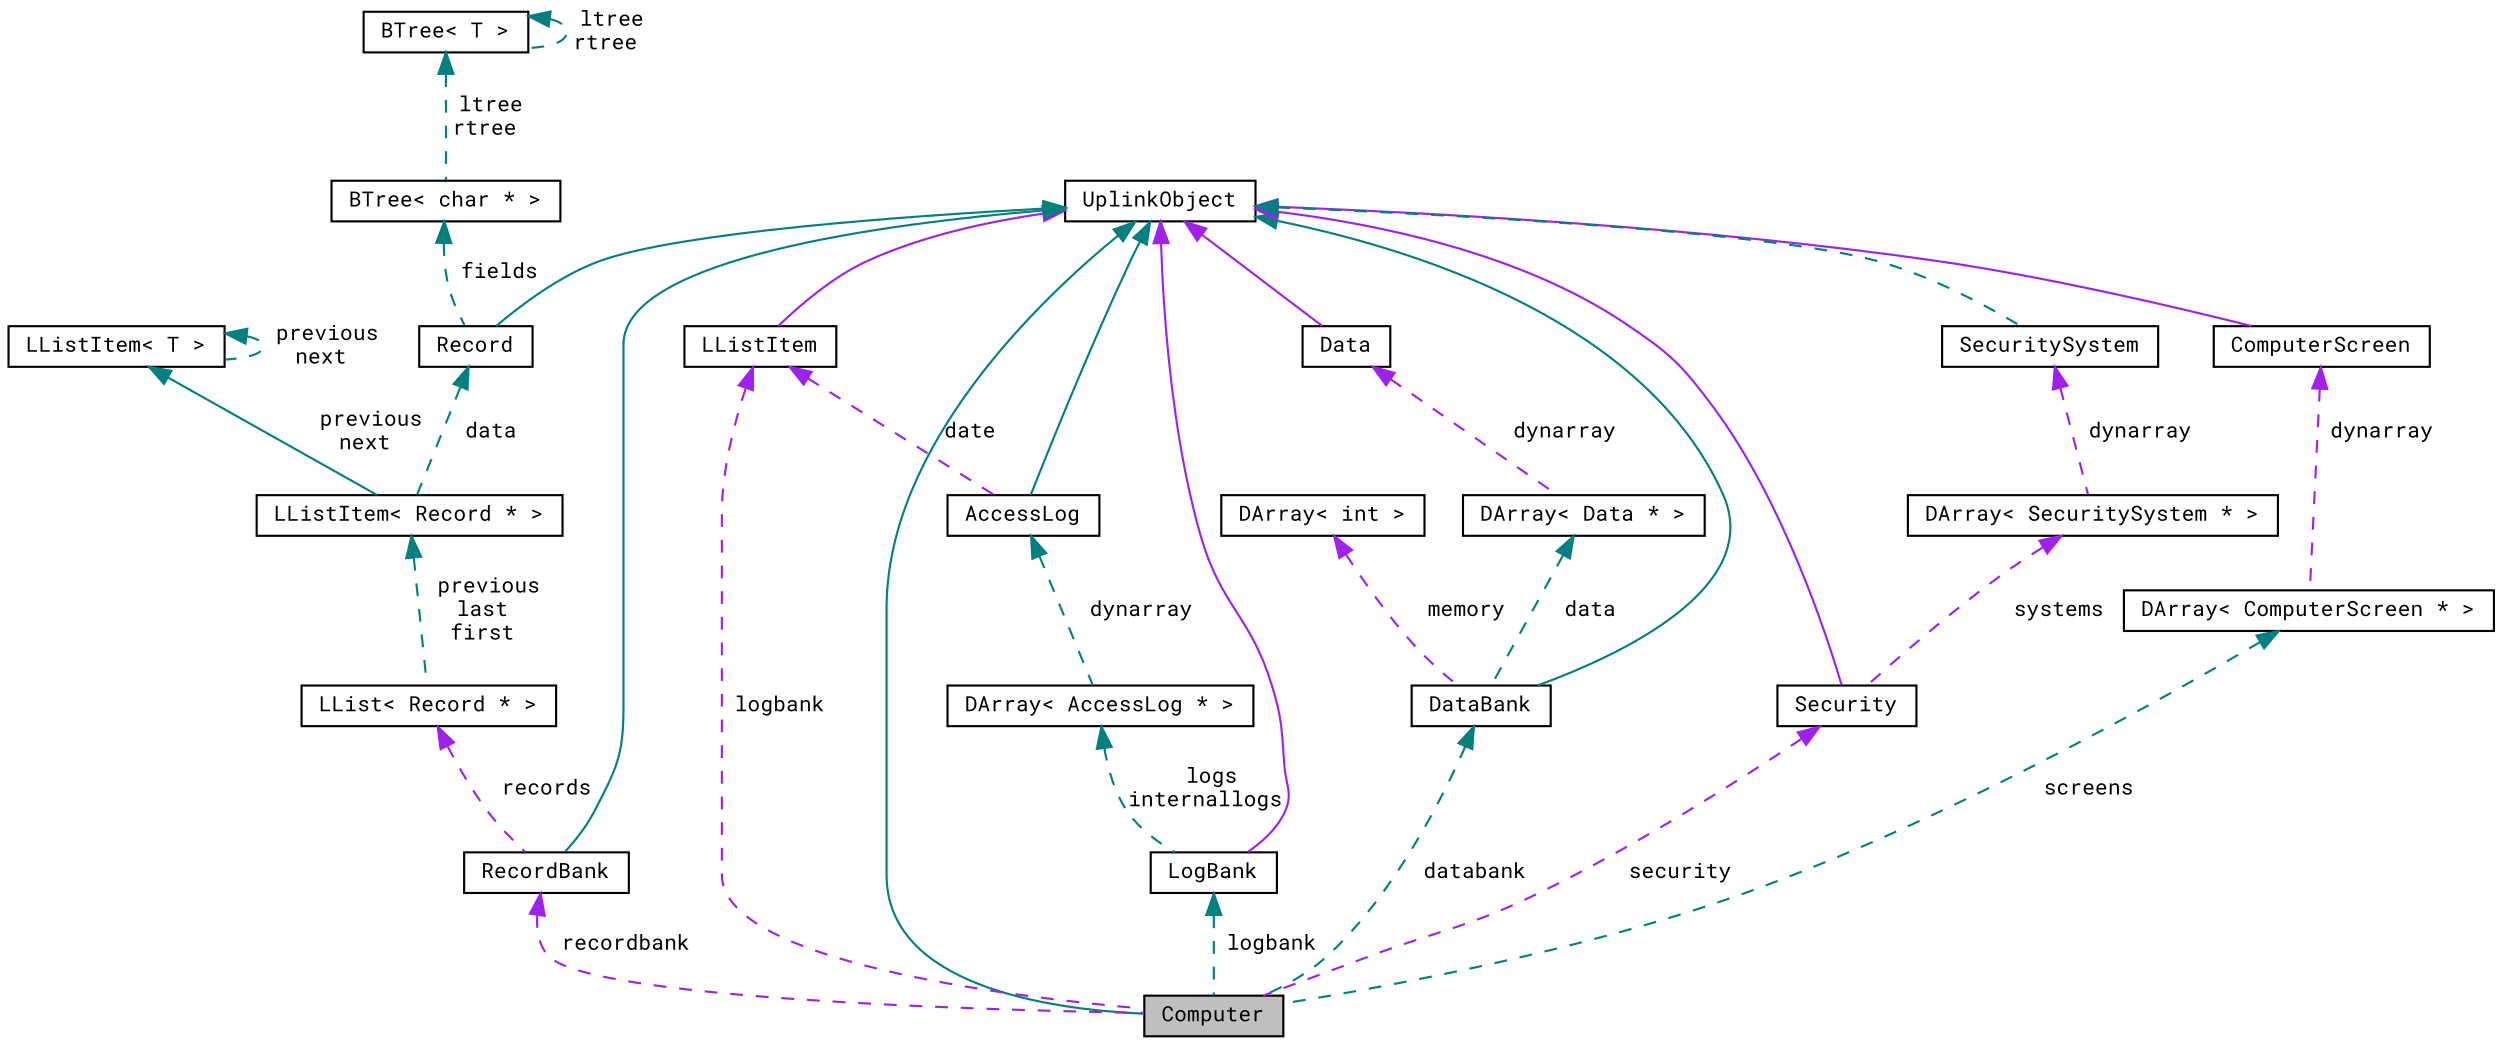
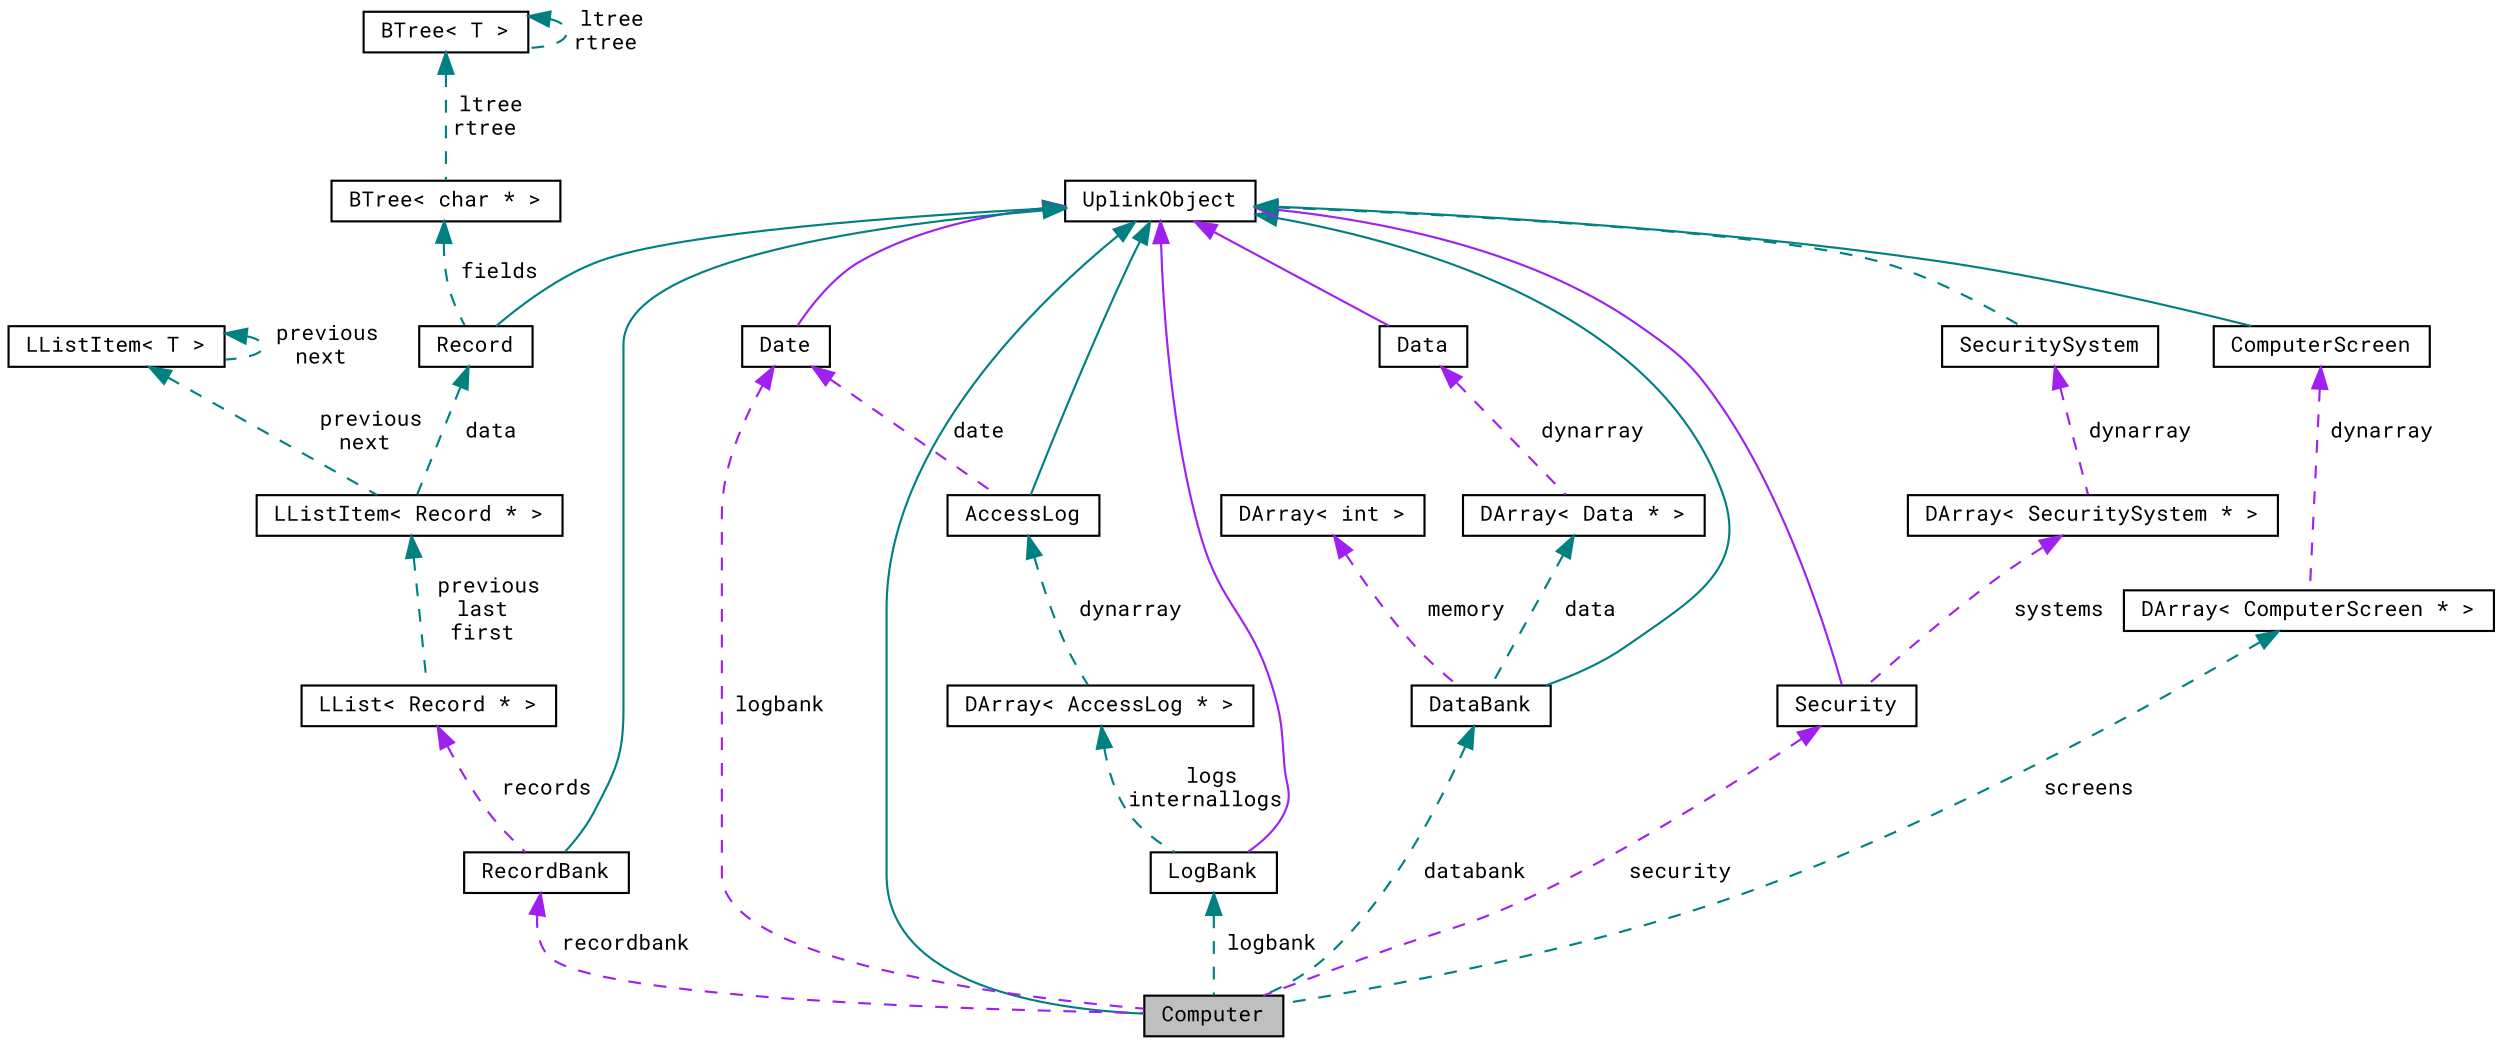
edge "ComputerScreen" -> "UplinkObject": color purple -> teal
node "LListItem": label "LListItem" -> "Date"
edge "LListItem< Record * >" -> "LListItem< T >": style solid -> dashed
